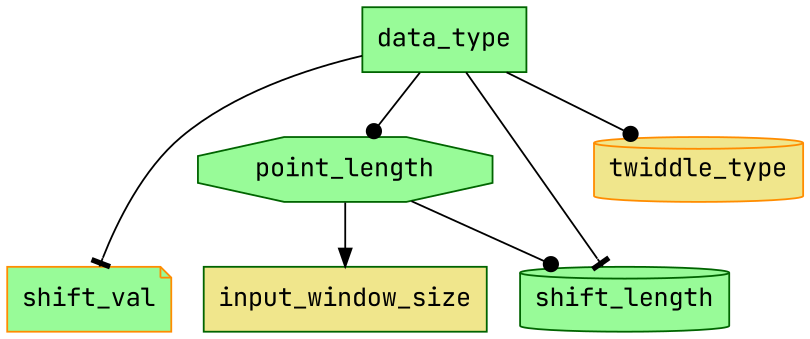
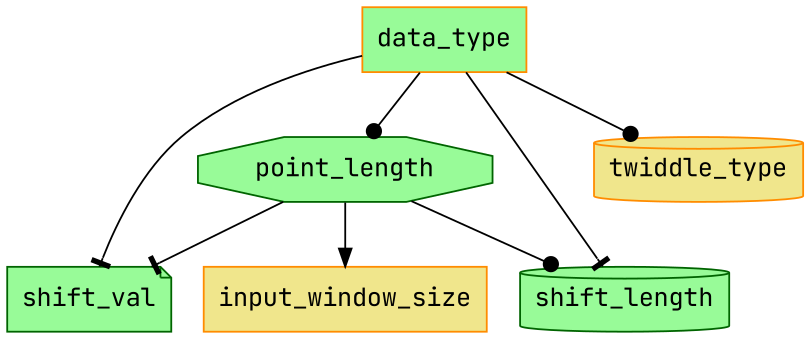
node "data_type": color darkgreen -> darkorange
edge "point_length" -> "shift_val": added
node "shift_val": color darkorange -> darkgreen
node "input_window_size": color darkgreen -> darkorange
